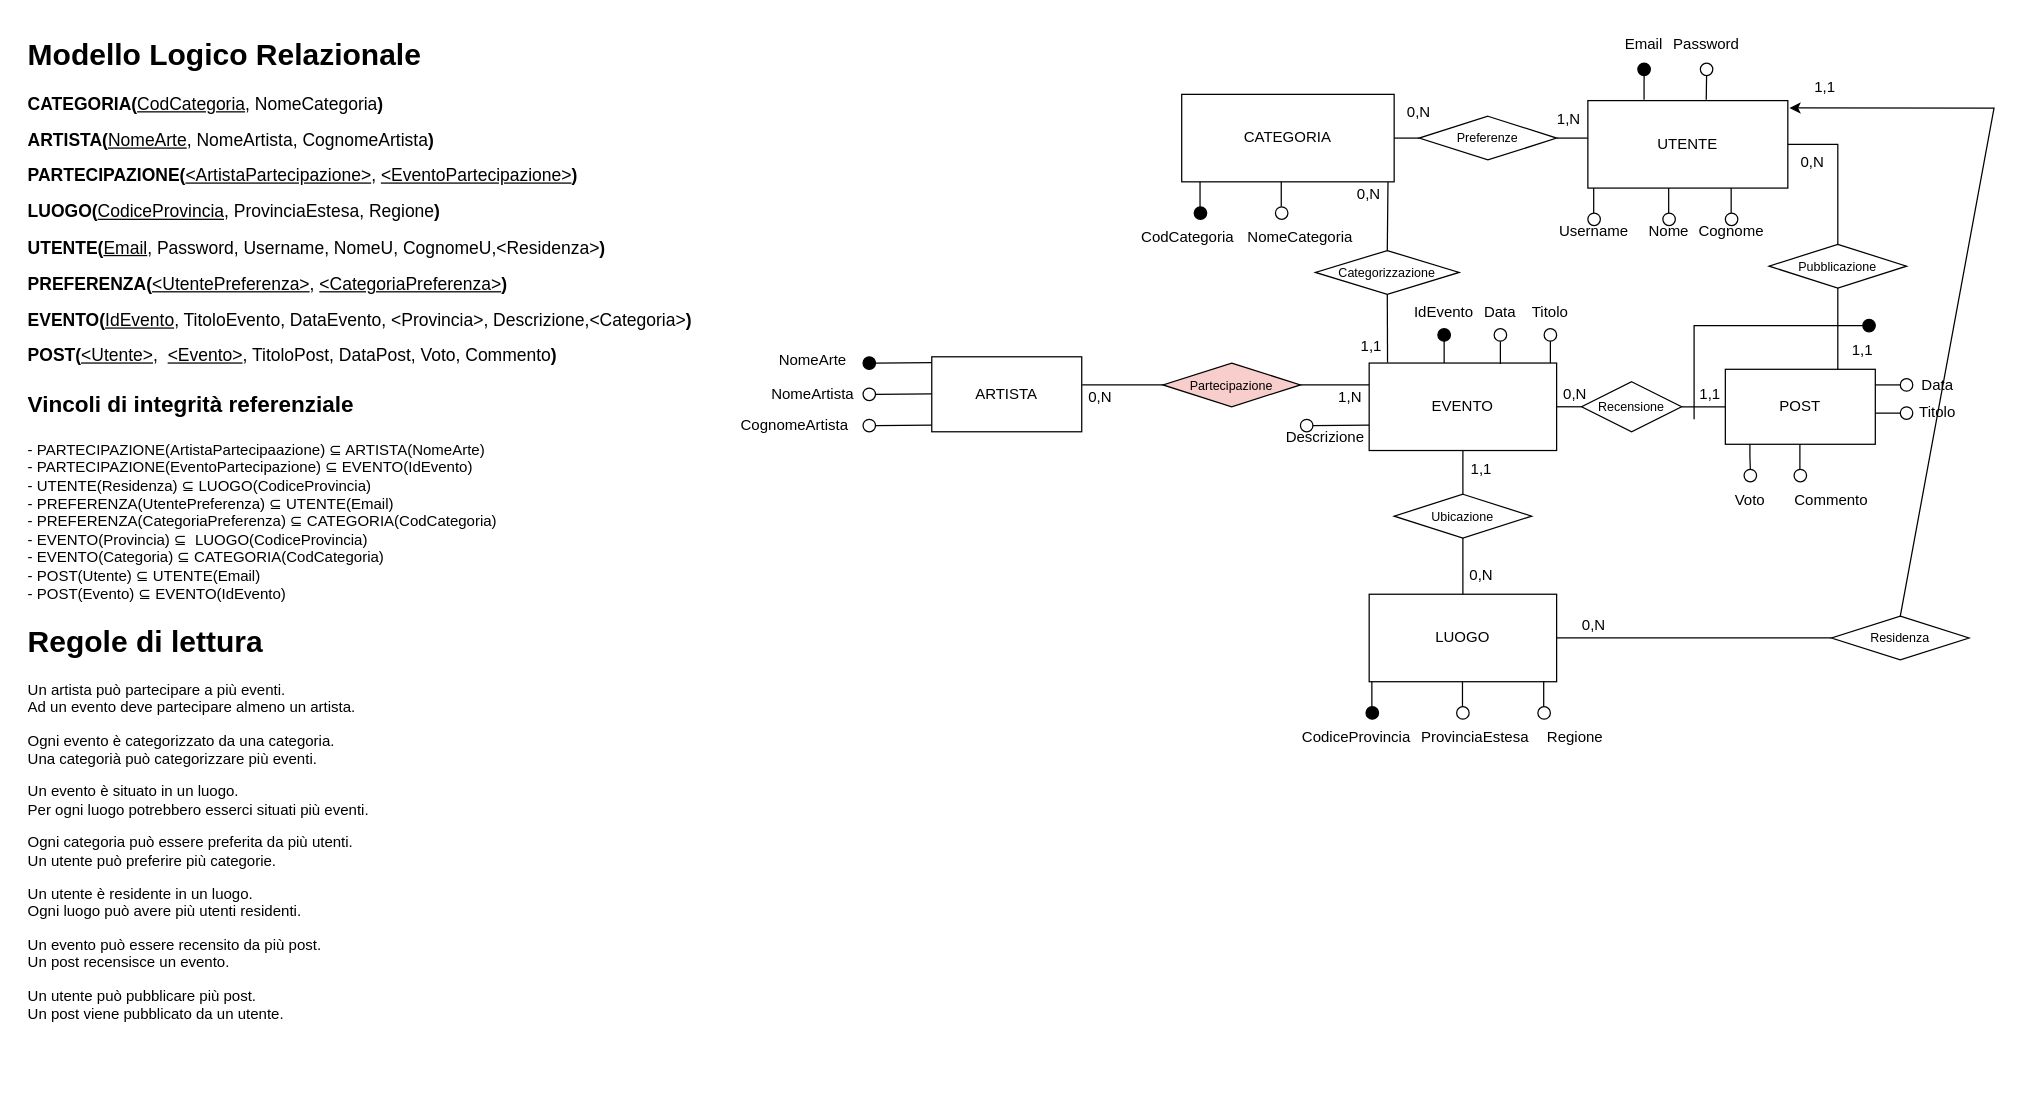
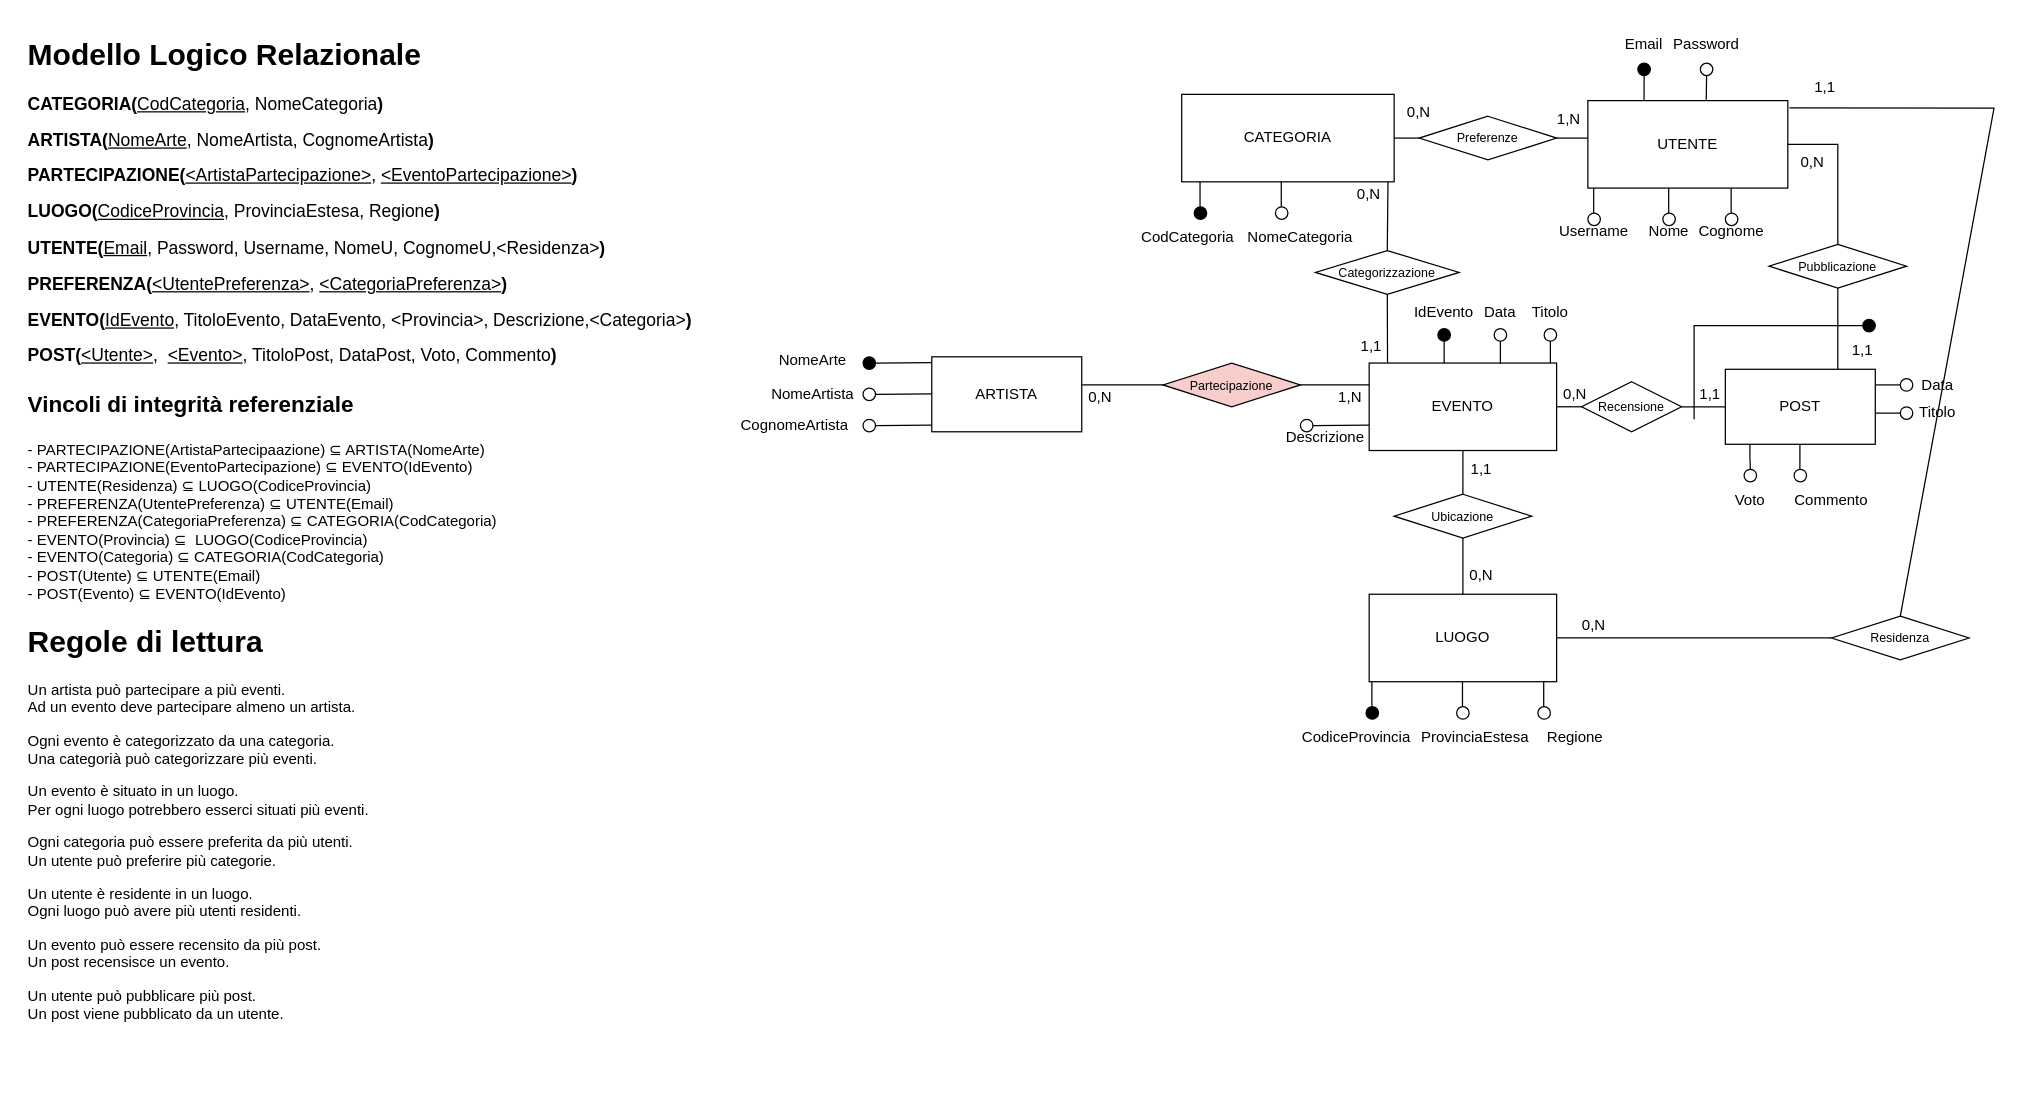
edge "Residenza" -> "UTENTE": arrowhead classic -> none
